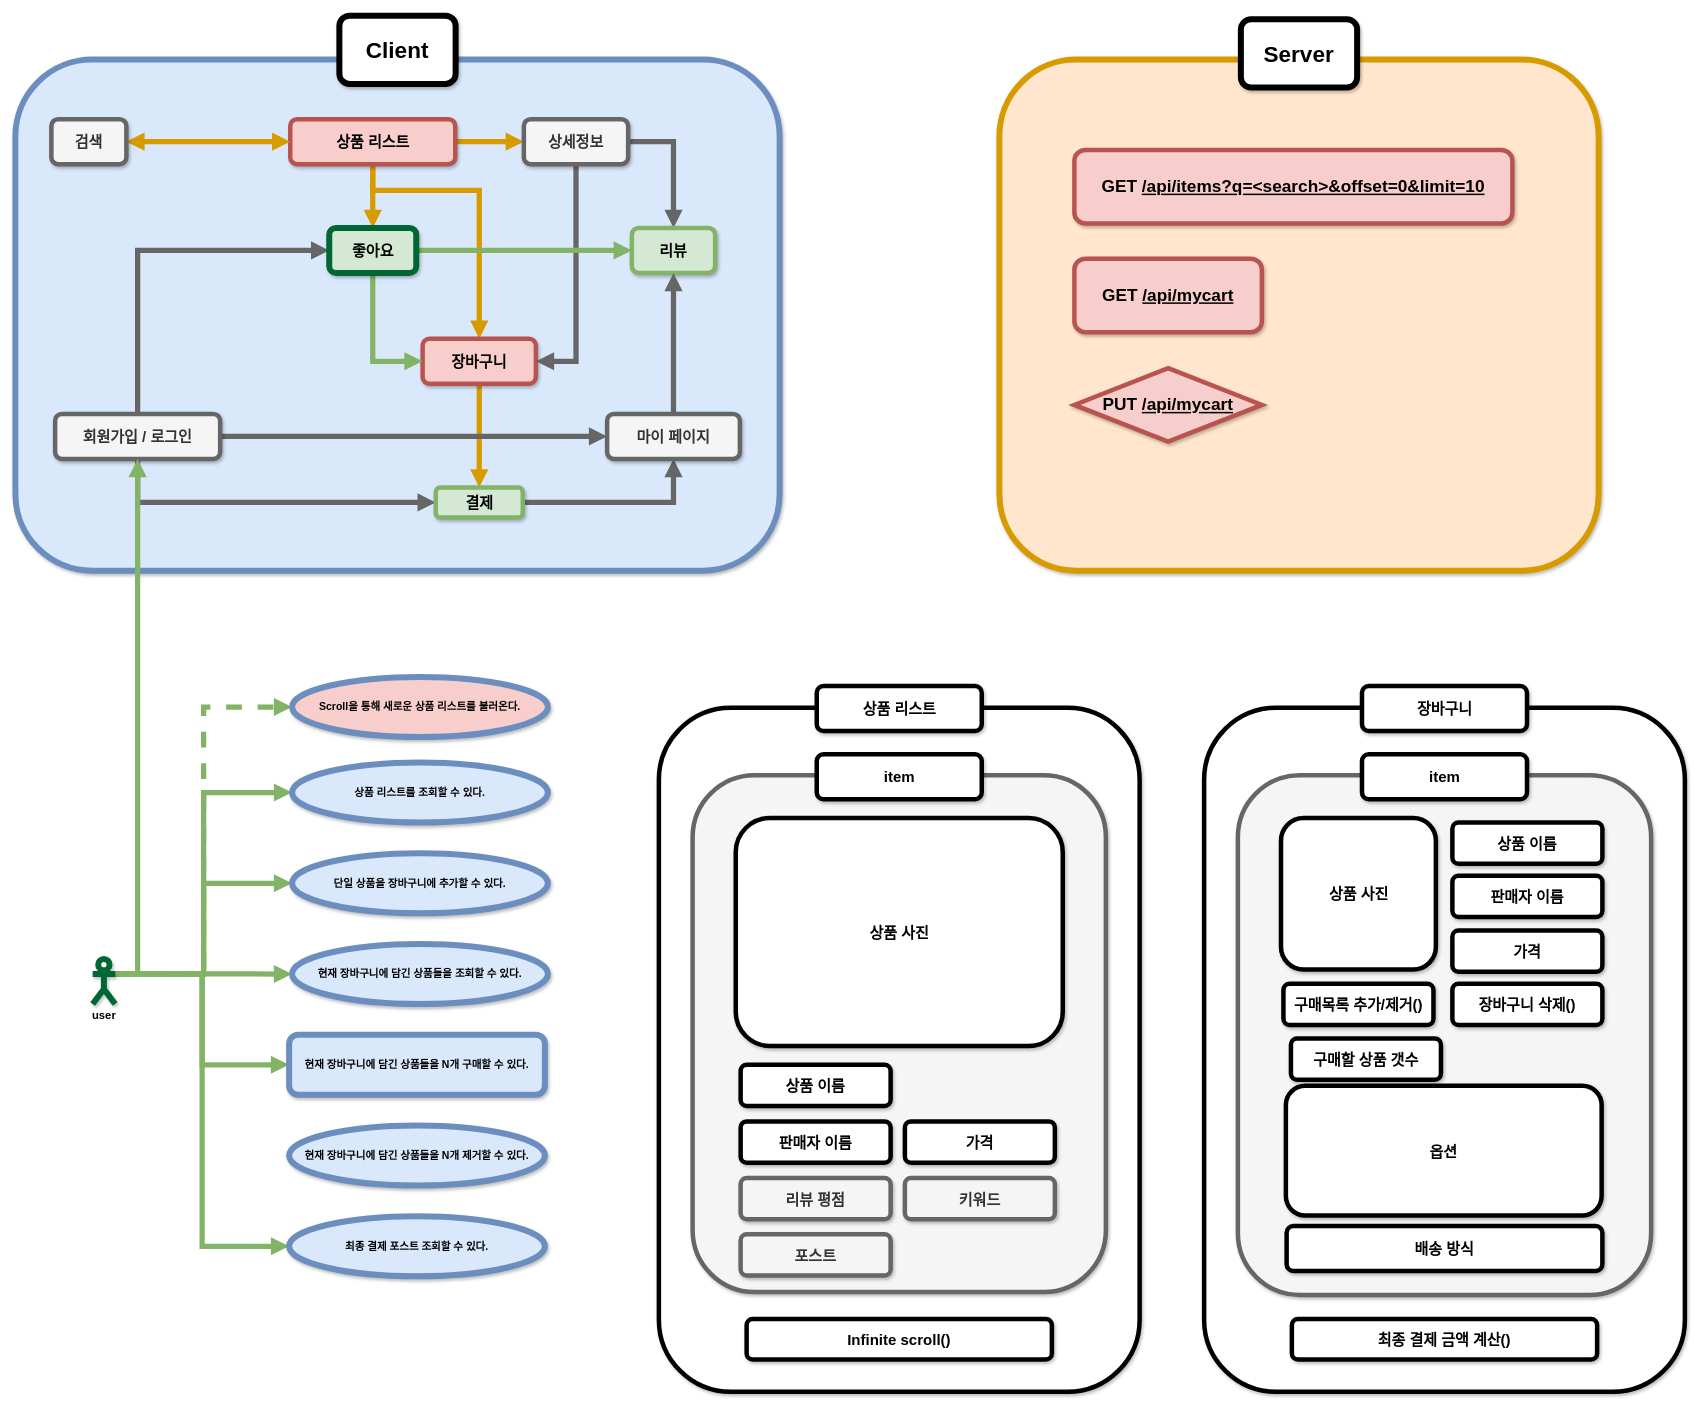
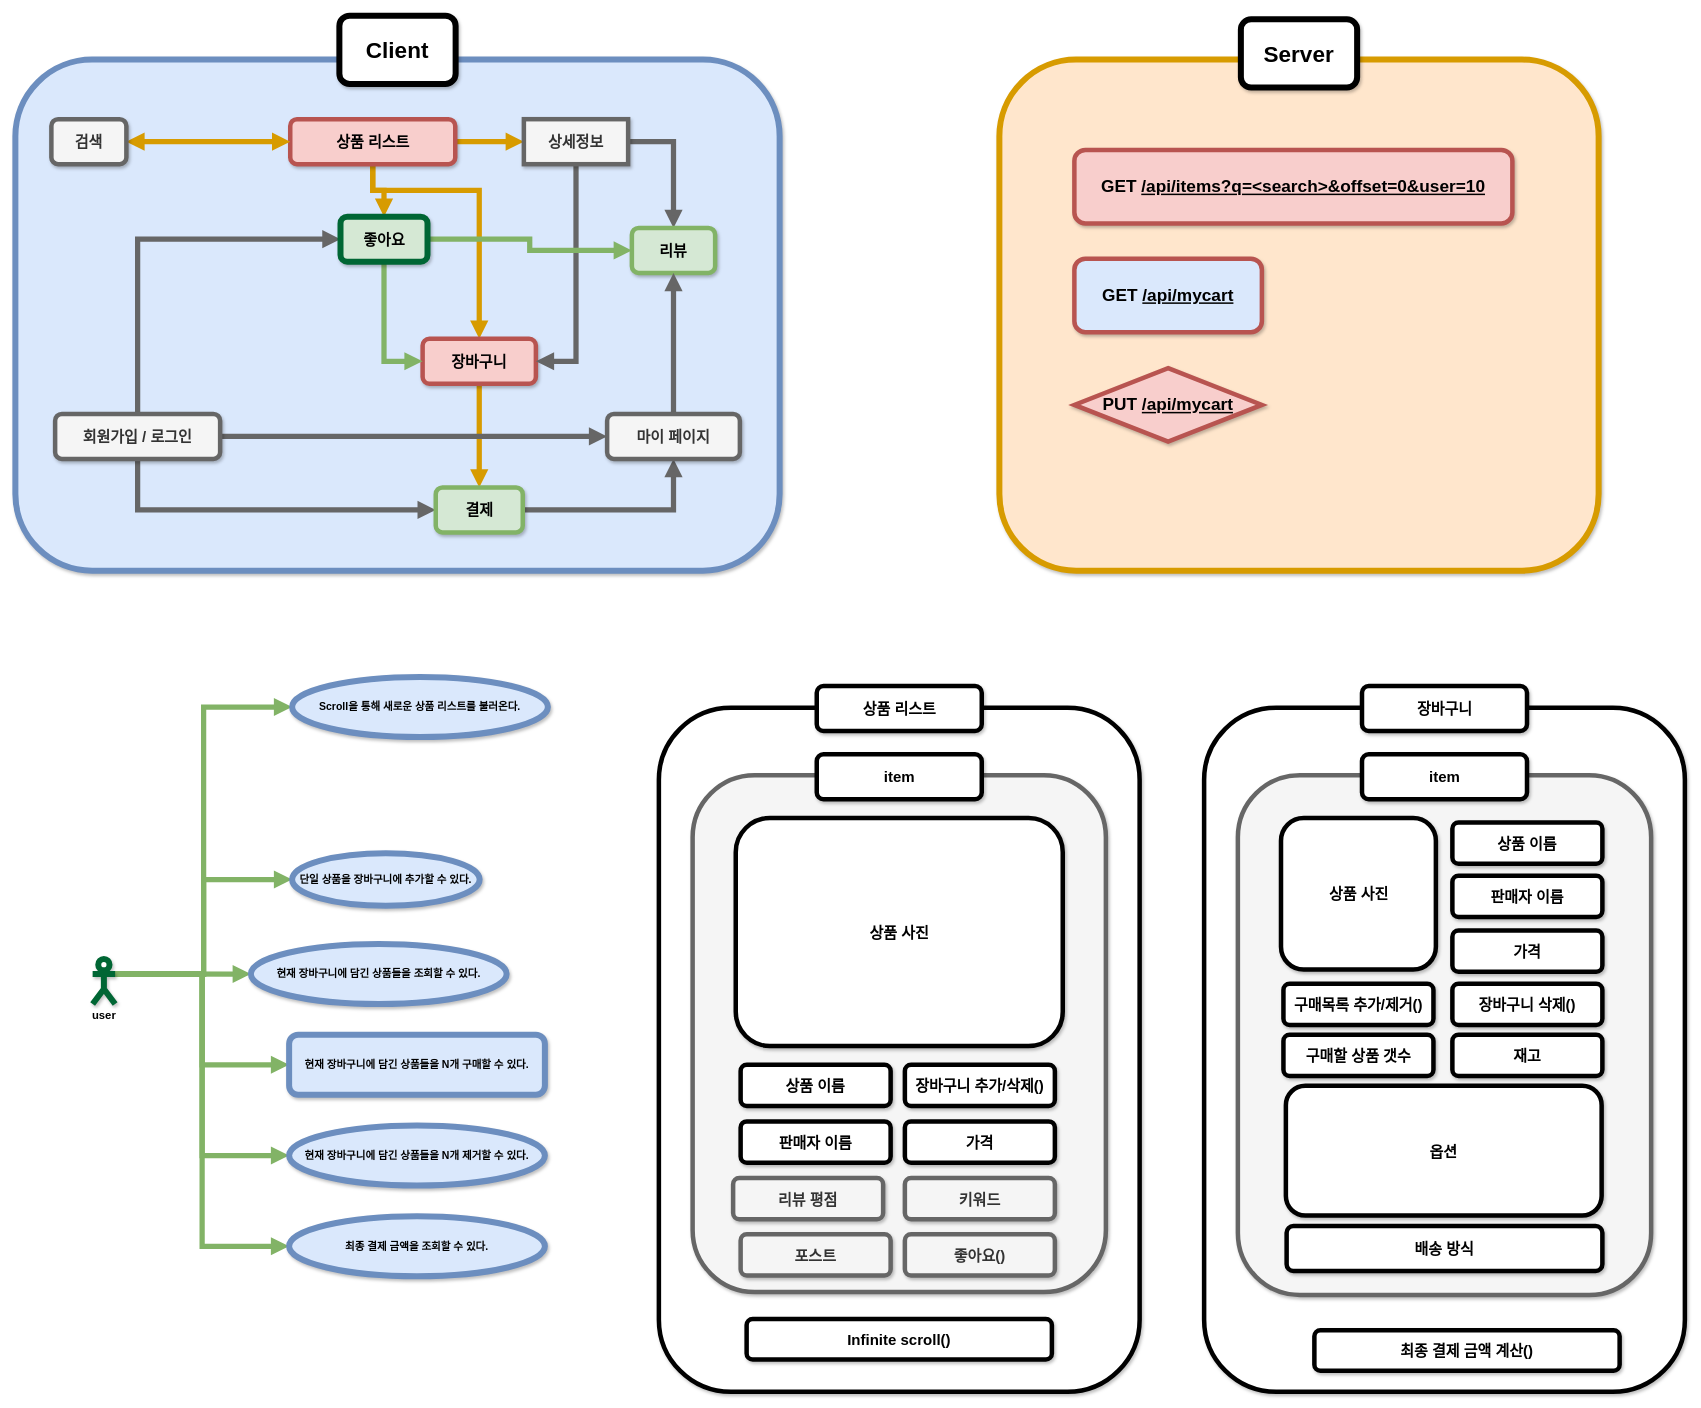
node "상세정보": shape rounded rectangle -> rectangle
node "GET /api/items?q=<search>&offset=0&limit=10": label "GET /api/items?q=<search>&offset=0&limit=10" -> "GET /api/items?q=<search>&offset=0&user=10"
node "좋아요": moved (373, 250) -> (384, 239)
node "GET /api/mycart": fillcolor #f8cecc -> #dae8fc
node "결제": size 87x30 -> 87x45
node "Scroll을 통해 새로운 상품 리스트를 불러온다.": fillcolor #f8cecc -> #dae8fc
edge "user" -> "Scroll을 통해 새로운 상품 리스트를 불러온다.": style dashed -> solid
edge "user" -> "회원가입 / 로그인": now "user" -> "현재 장바구니에 담긴 상품들을 N개 제거할 수 있다."
edge "user" -> "상품 리스트를 조회할 수 있다.": removed
node "상품 리스트를 조회할 수 있다.": removed
node "단일 상품을 장바구니에 추가할 수 있다.": size 256x60 -> 188x53
node "현재 장바구니에 담긴 상품들을 조회할 수 있다.": moved (420, 974) -> (379, 974)
node "재고": added
node "구매할 상품 갯수": moved (1366, 1059) -> (1358, 1055)
node "장바구니 추가/삭제()": added
node "리뷰 평점": moved (816, 1199) -> (808, 1199)
node "최종 결제 포스트 조회할 수 있다.": label "최종 결제 포스트 조회할 수 있다." -> "최종 결제 금액을 조회할 수 있다."
node "좋아요()": added
node "최종 결제 금액 계산()": moved (1445, 1339) -> (1467, 1350)
